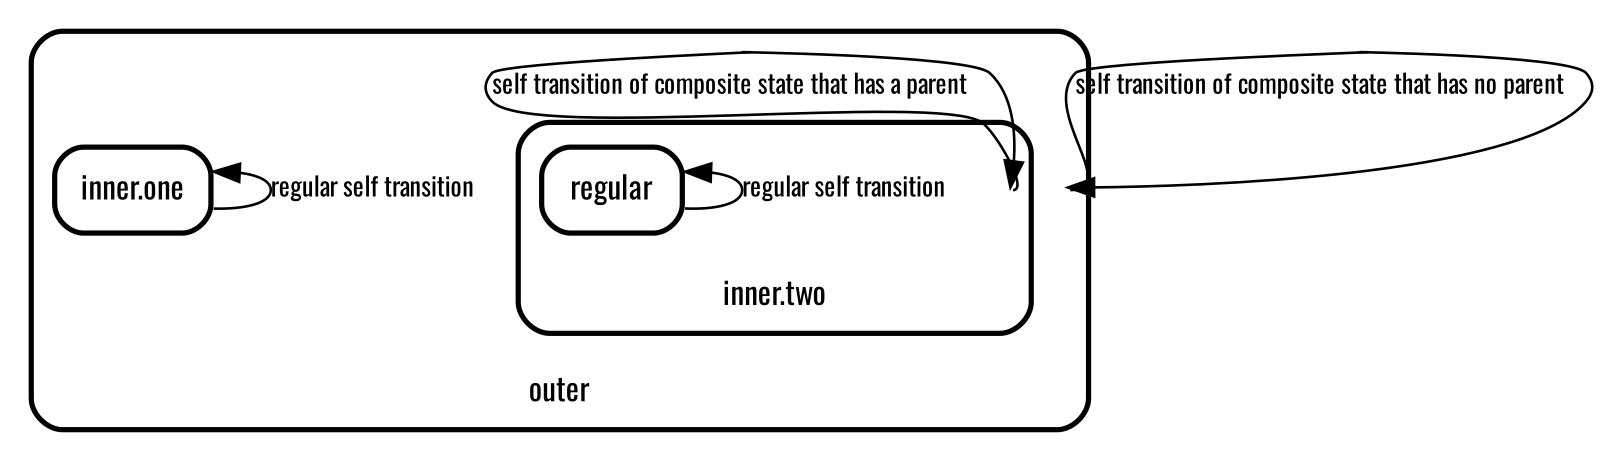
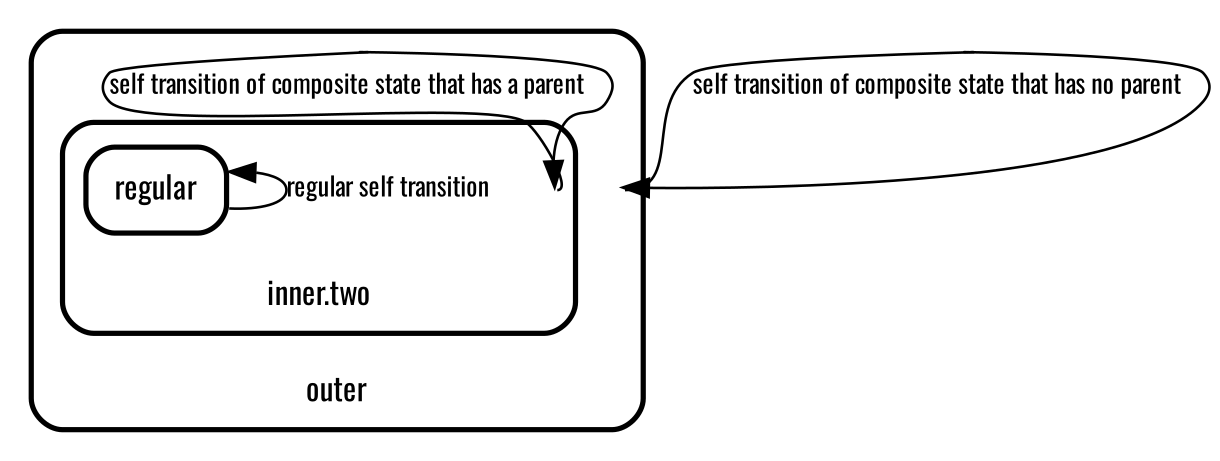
node "inner.one": removed
